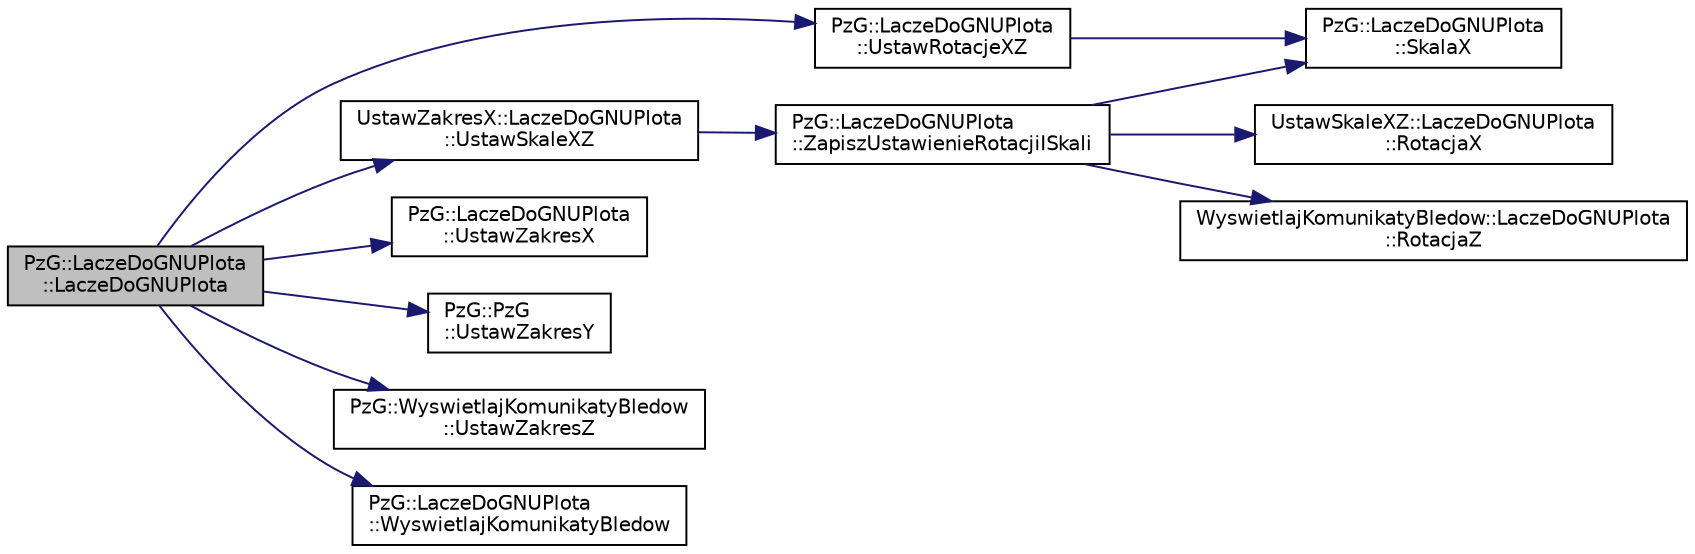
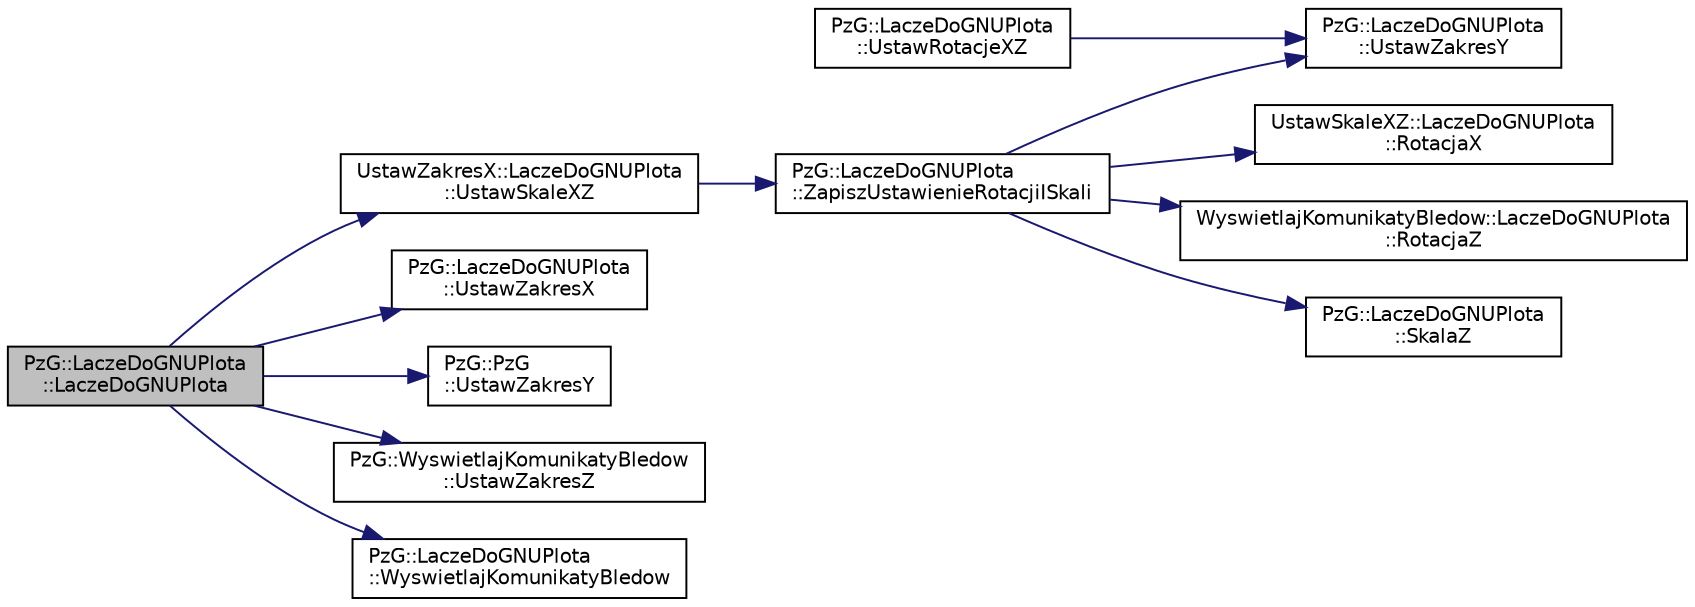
node "PzG::LaczeDoGNUPlota ::SkalaX": label "PzG::LaczeDoGNUPlota ::SkalaX" -> "PzG::LaczeDoGNUPlota ::UstawZakresY"
edge "PzG::LaczeDoGNUPlota ::LaczeDoGNUPlota" -> "PzG::LaczeDoGNUPlota ::UstawRotacjeXZ": removed
node "PzG::LaczeDoGNUPlota ::SkalaZ": added
